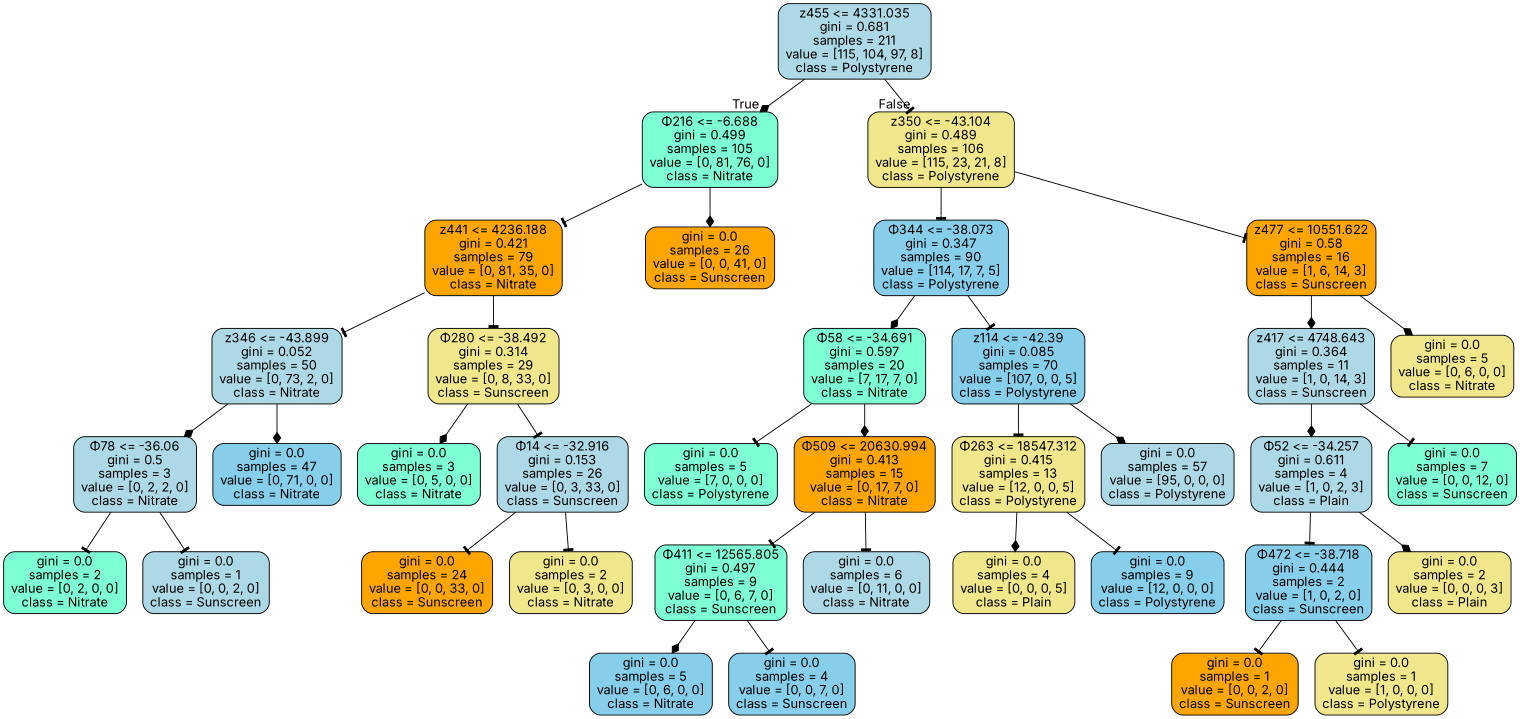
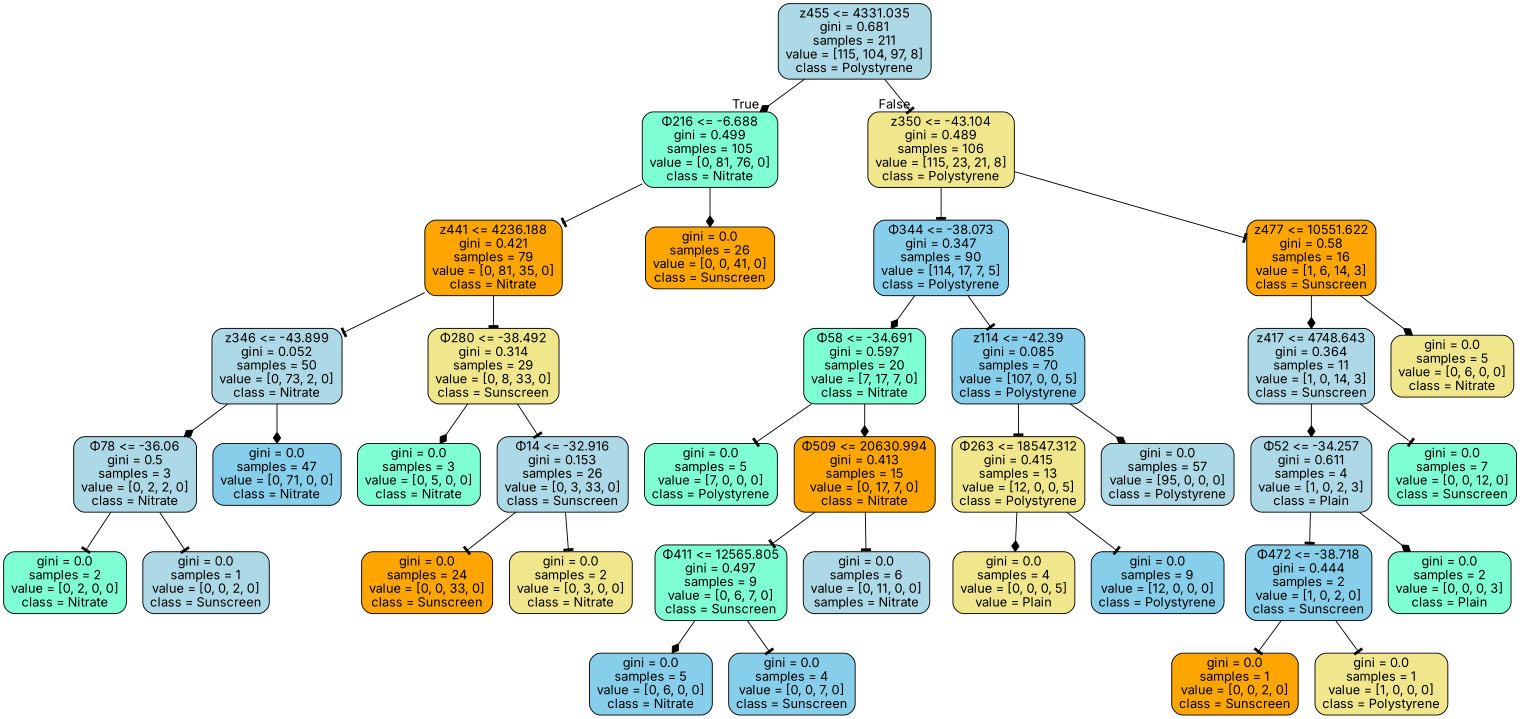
node "gini = 0.0 samples = 6 value = [0, 11, 0, 0] class = Nitrate": label "gini = 0.0 samples = 6 value = [0, 11, 0, 0] class = Nitrate" -> "gini = 0.0 samples = 6 value = [0, 11, 0, 0] samples = Nitrate"
node "gini = 0.0 samples = 4 value = [0, 0, 0, 5] class = Plain": label "gini = 0.0 samples = 4 value = [0, 0, 0, 5] class = Plain" -> "gini = 0.0 samples = 4 value = [0, 0, 0, 5] value = Plain"
node "gini = 0.0 samples = 2 value = [0, 0, 0, 3] class = Plain": fillcolor khaki -> aquamarine
